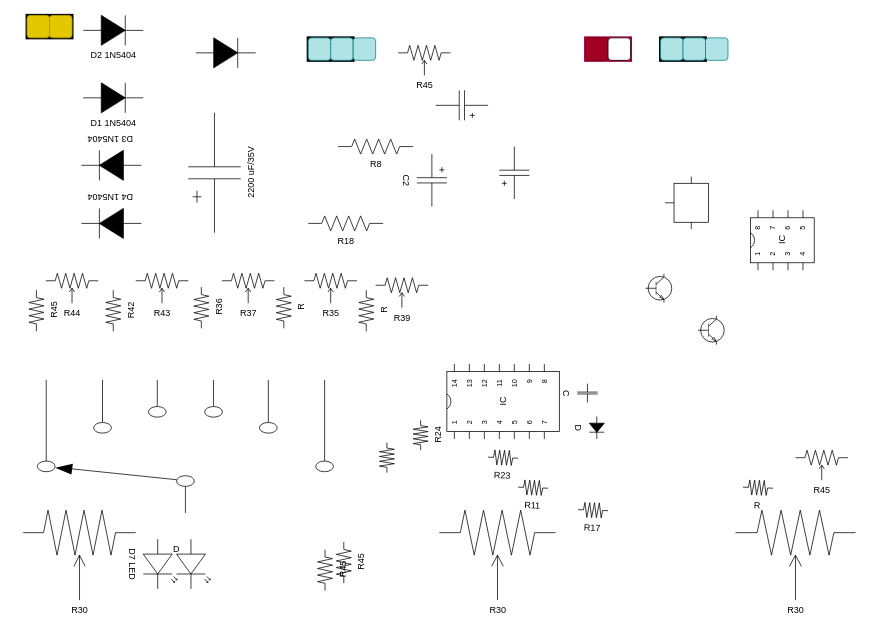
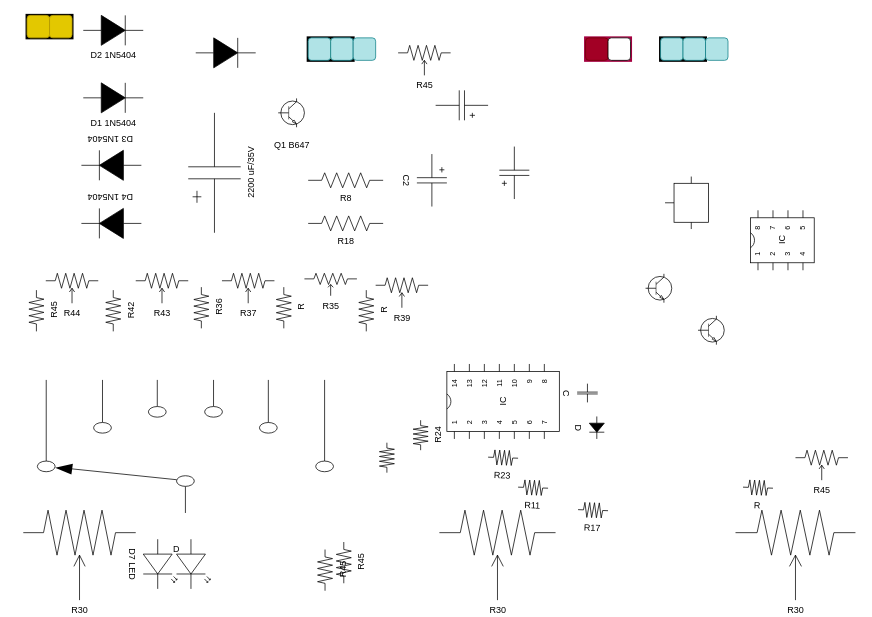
node "Q1 B647": added
node "R8": moved (375, 147) -> (345, 180)
node "R35": size 53x30 -> 53x23
